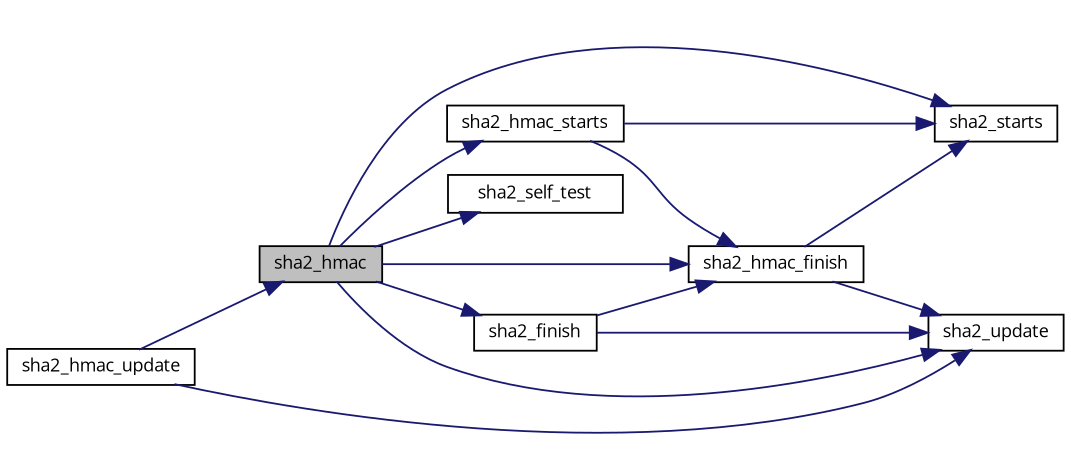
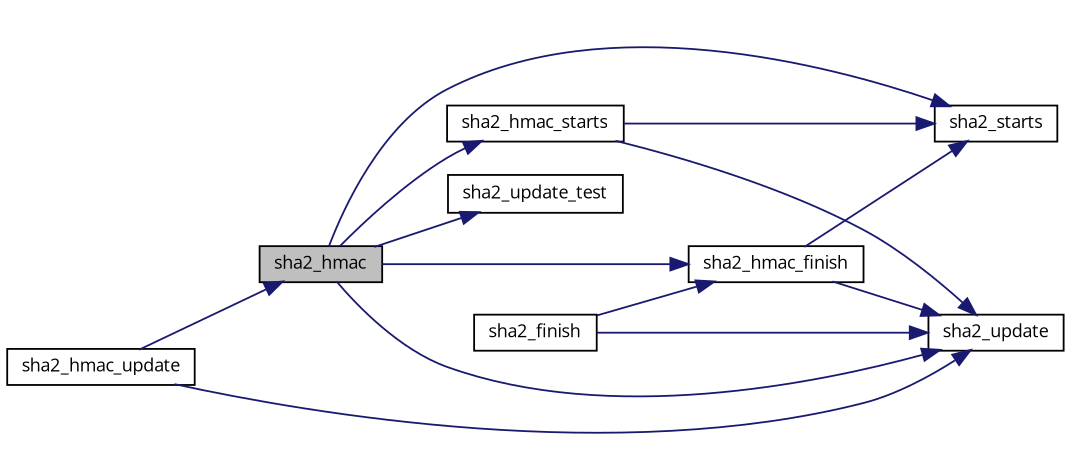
edge "sha2_hmac_starts" -> "sha2_hmac_finish": now "sha2_hmac_starts" -> "sha2_update"
node "sha2_self_test": label "sha2_self_test" -> "sha2_update_test"
edge "sha2_hmac" -> "sha2_finish": removed
